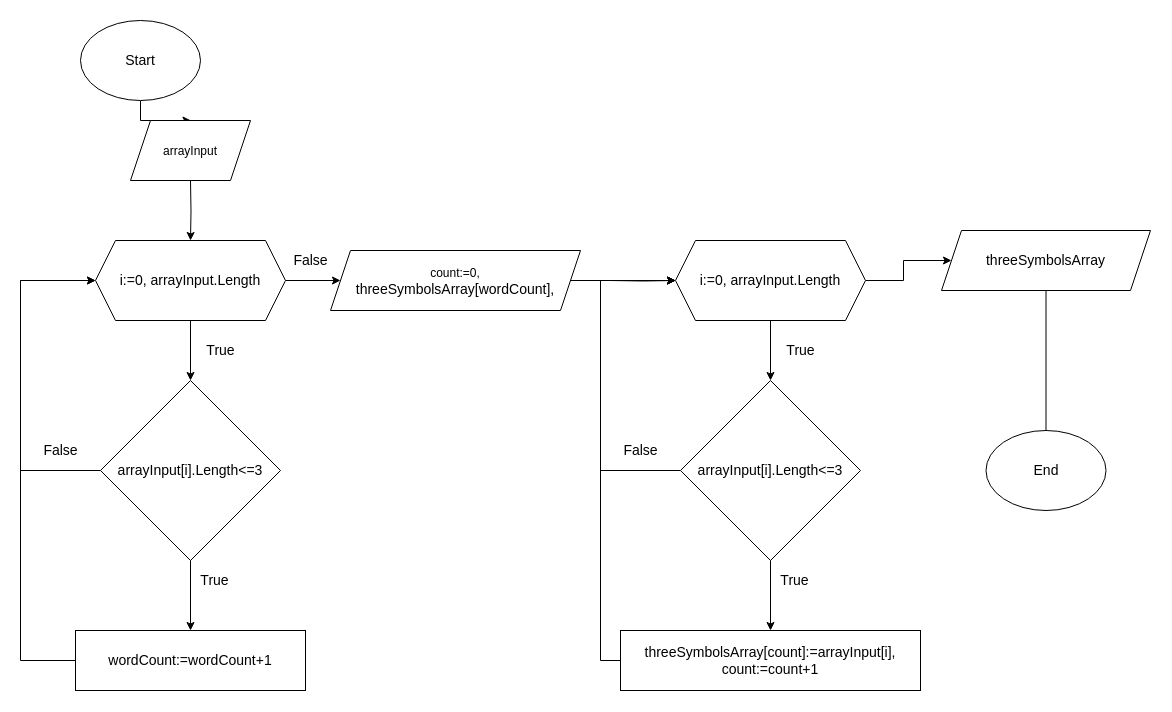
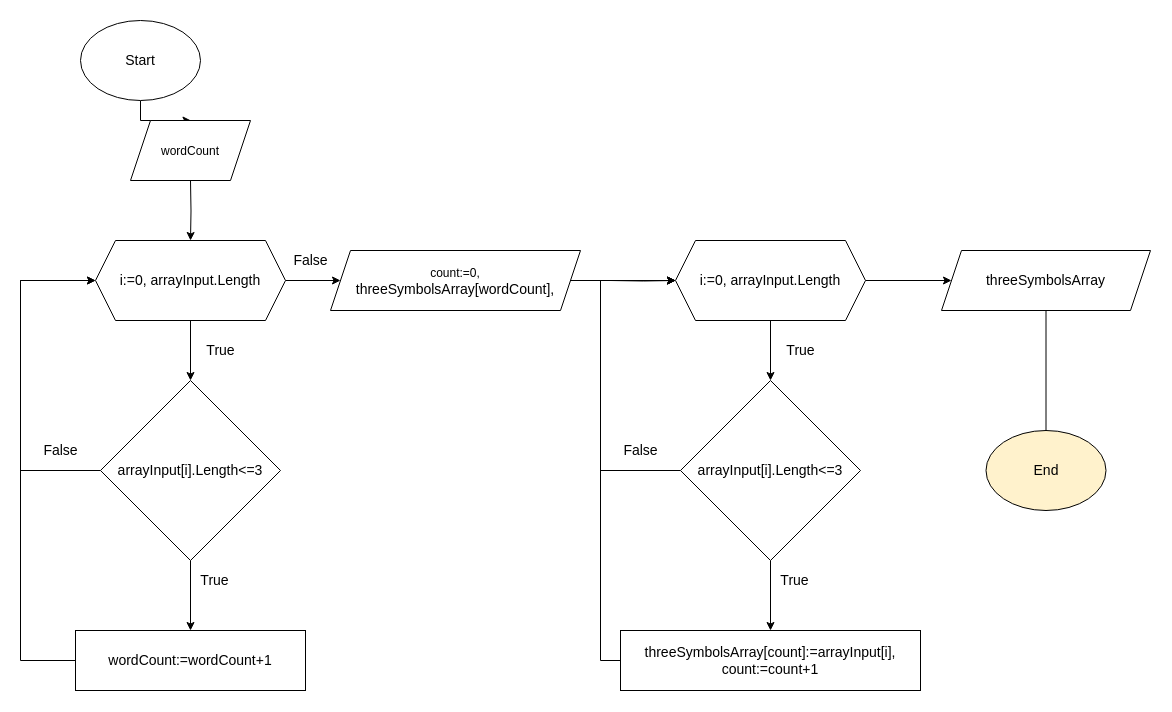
node "arrayInput": label "arrayInput" -> "wordCount"
node "threeSymbolsArray": moved (1046, 261) -> (1046, 281)
node "End": fillcolor #ffffff -> #fff2cc
